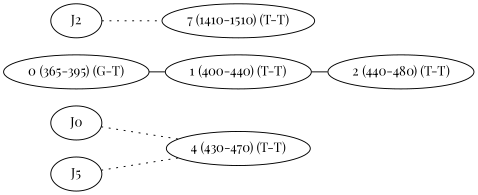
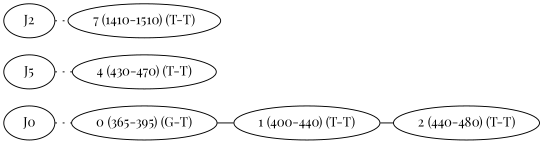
edge "J0" -- "4 (430-470) (T-T)": now "J0" -- "0 (365-395) (G-T)"
